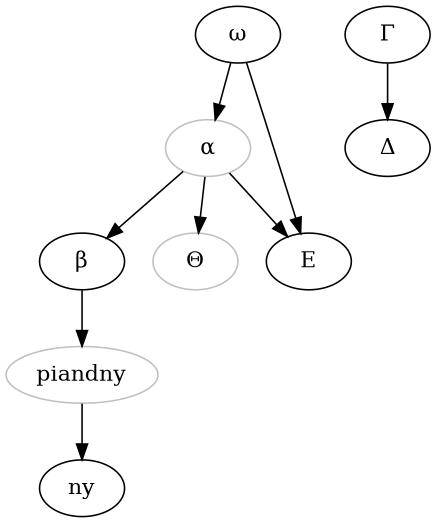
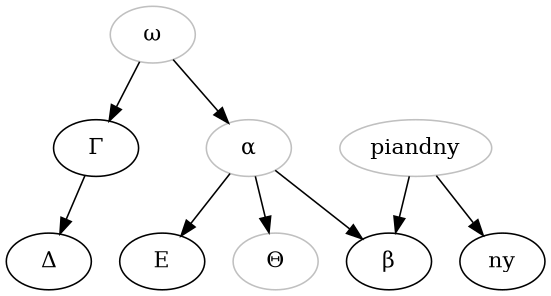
node "ω": color black -> grey
edge "ω" -> "E": now "ω" -> "Γ"
edge "β" -> "piandny": reversed
